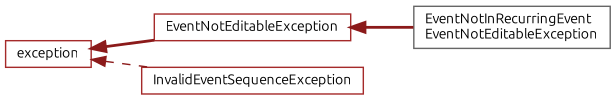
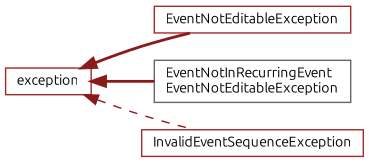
edge "EventNotInRecurringEvent EventNotEditableException" -> "EventNotEditableException": now "EventNotInRecurringEvent EventNotEditableException" -> "exception"
